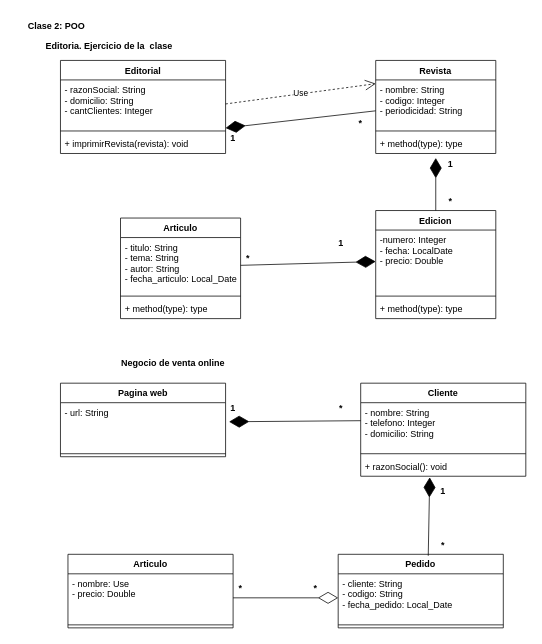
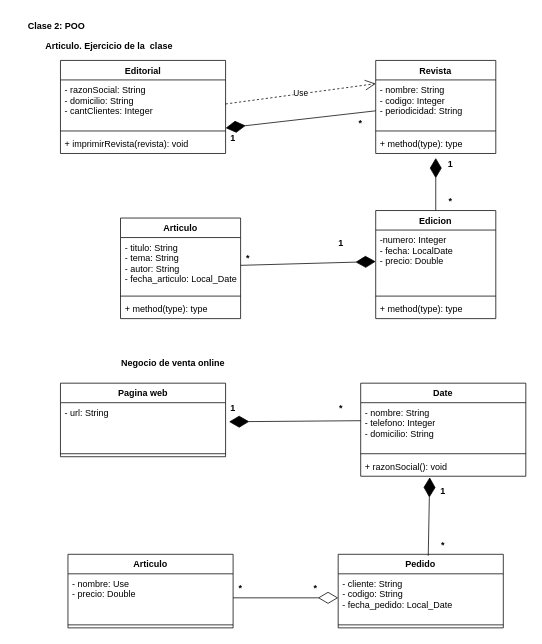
node "Editoria. Ejercicio de la clase": label "Editoria. Ejercicio de la clase" -> "Articulo. Ejercicio de la clase"
node "Cliente": label "Cliente" -> "Date"
